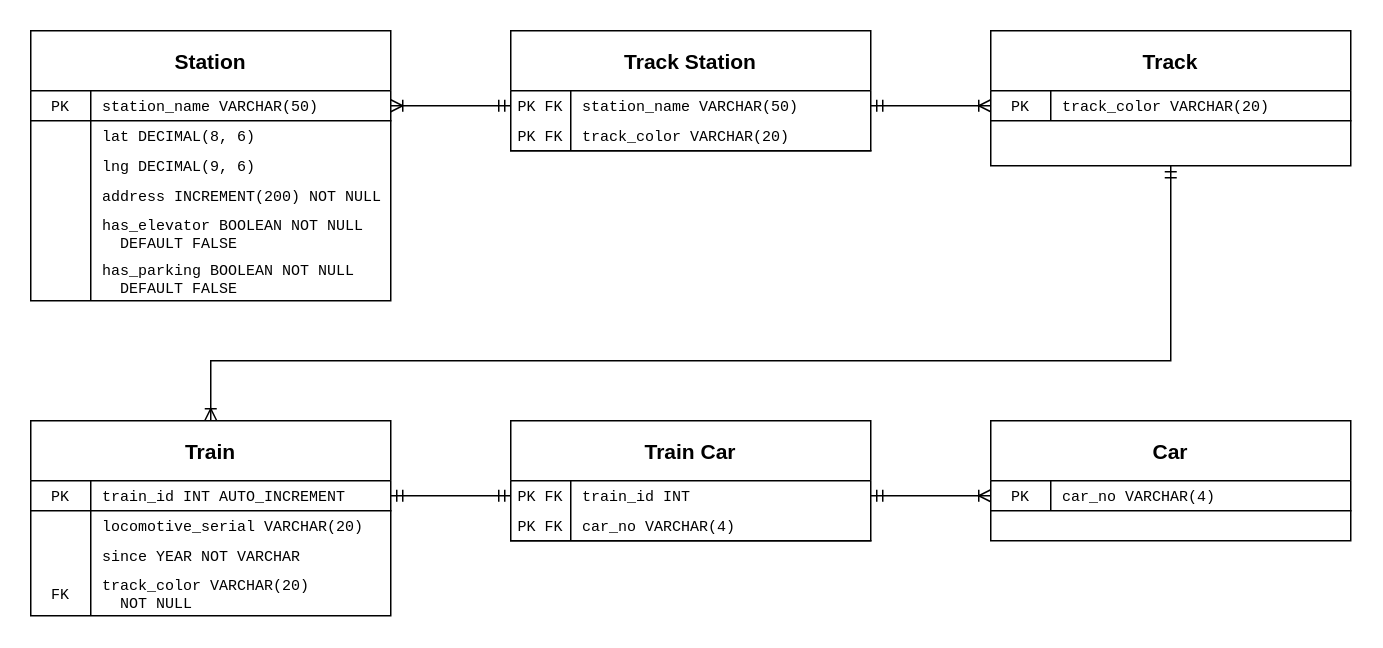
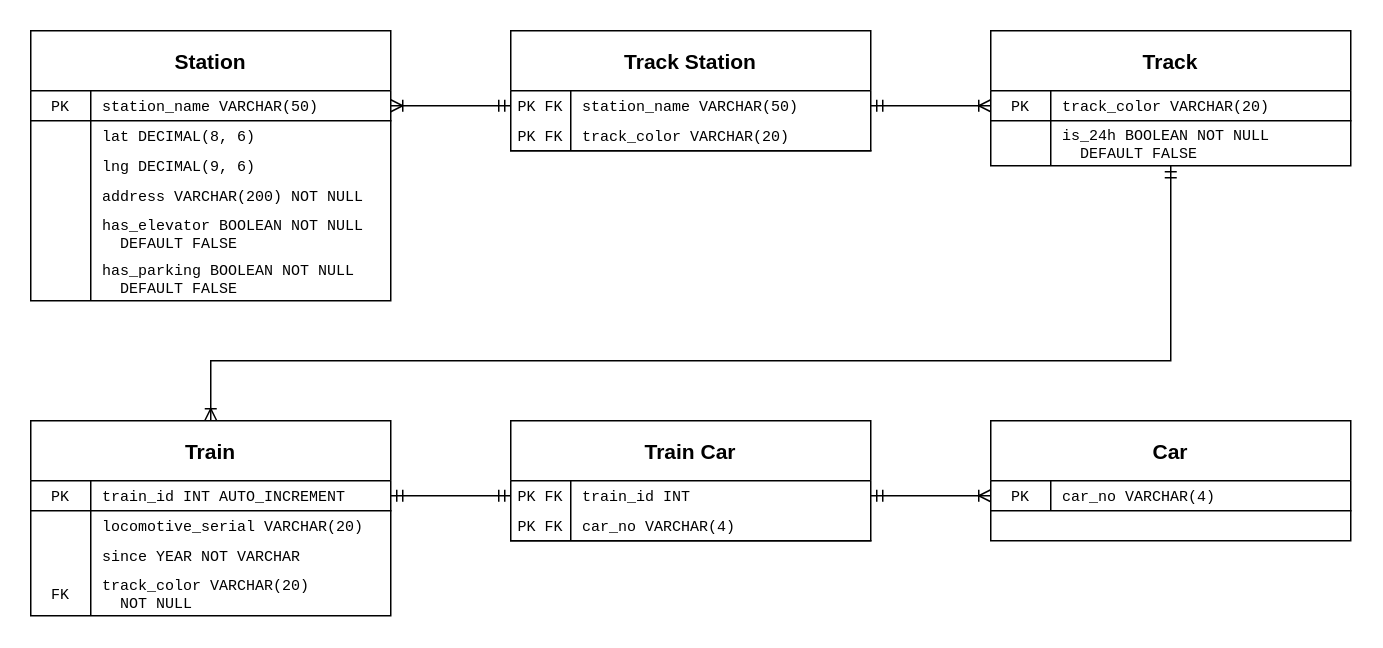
node "is_24h BOOLEAN NOT NULL DEFAULT FALSE": added
node "address INCREMENT(200) NOT NULL": label "address INCREMENT(200) NOT NULL" -> "address VARCHAR(200) NOT NULL"
